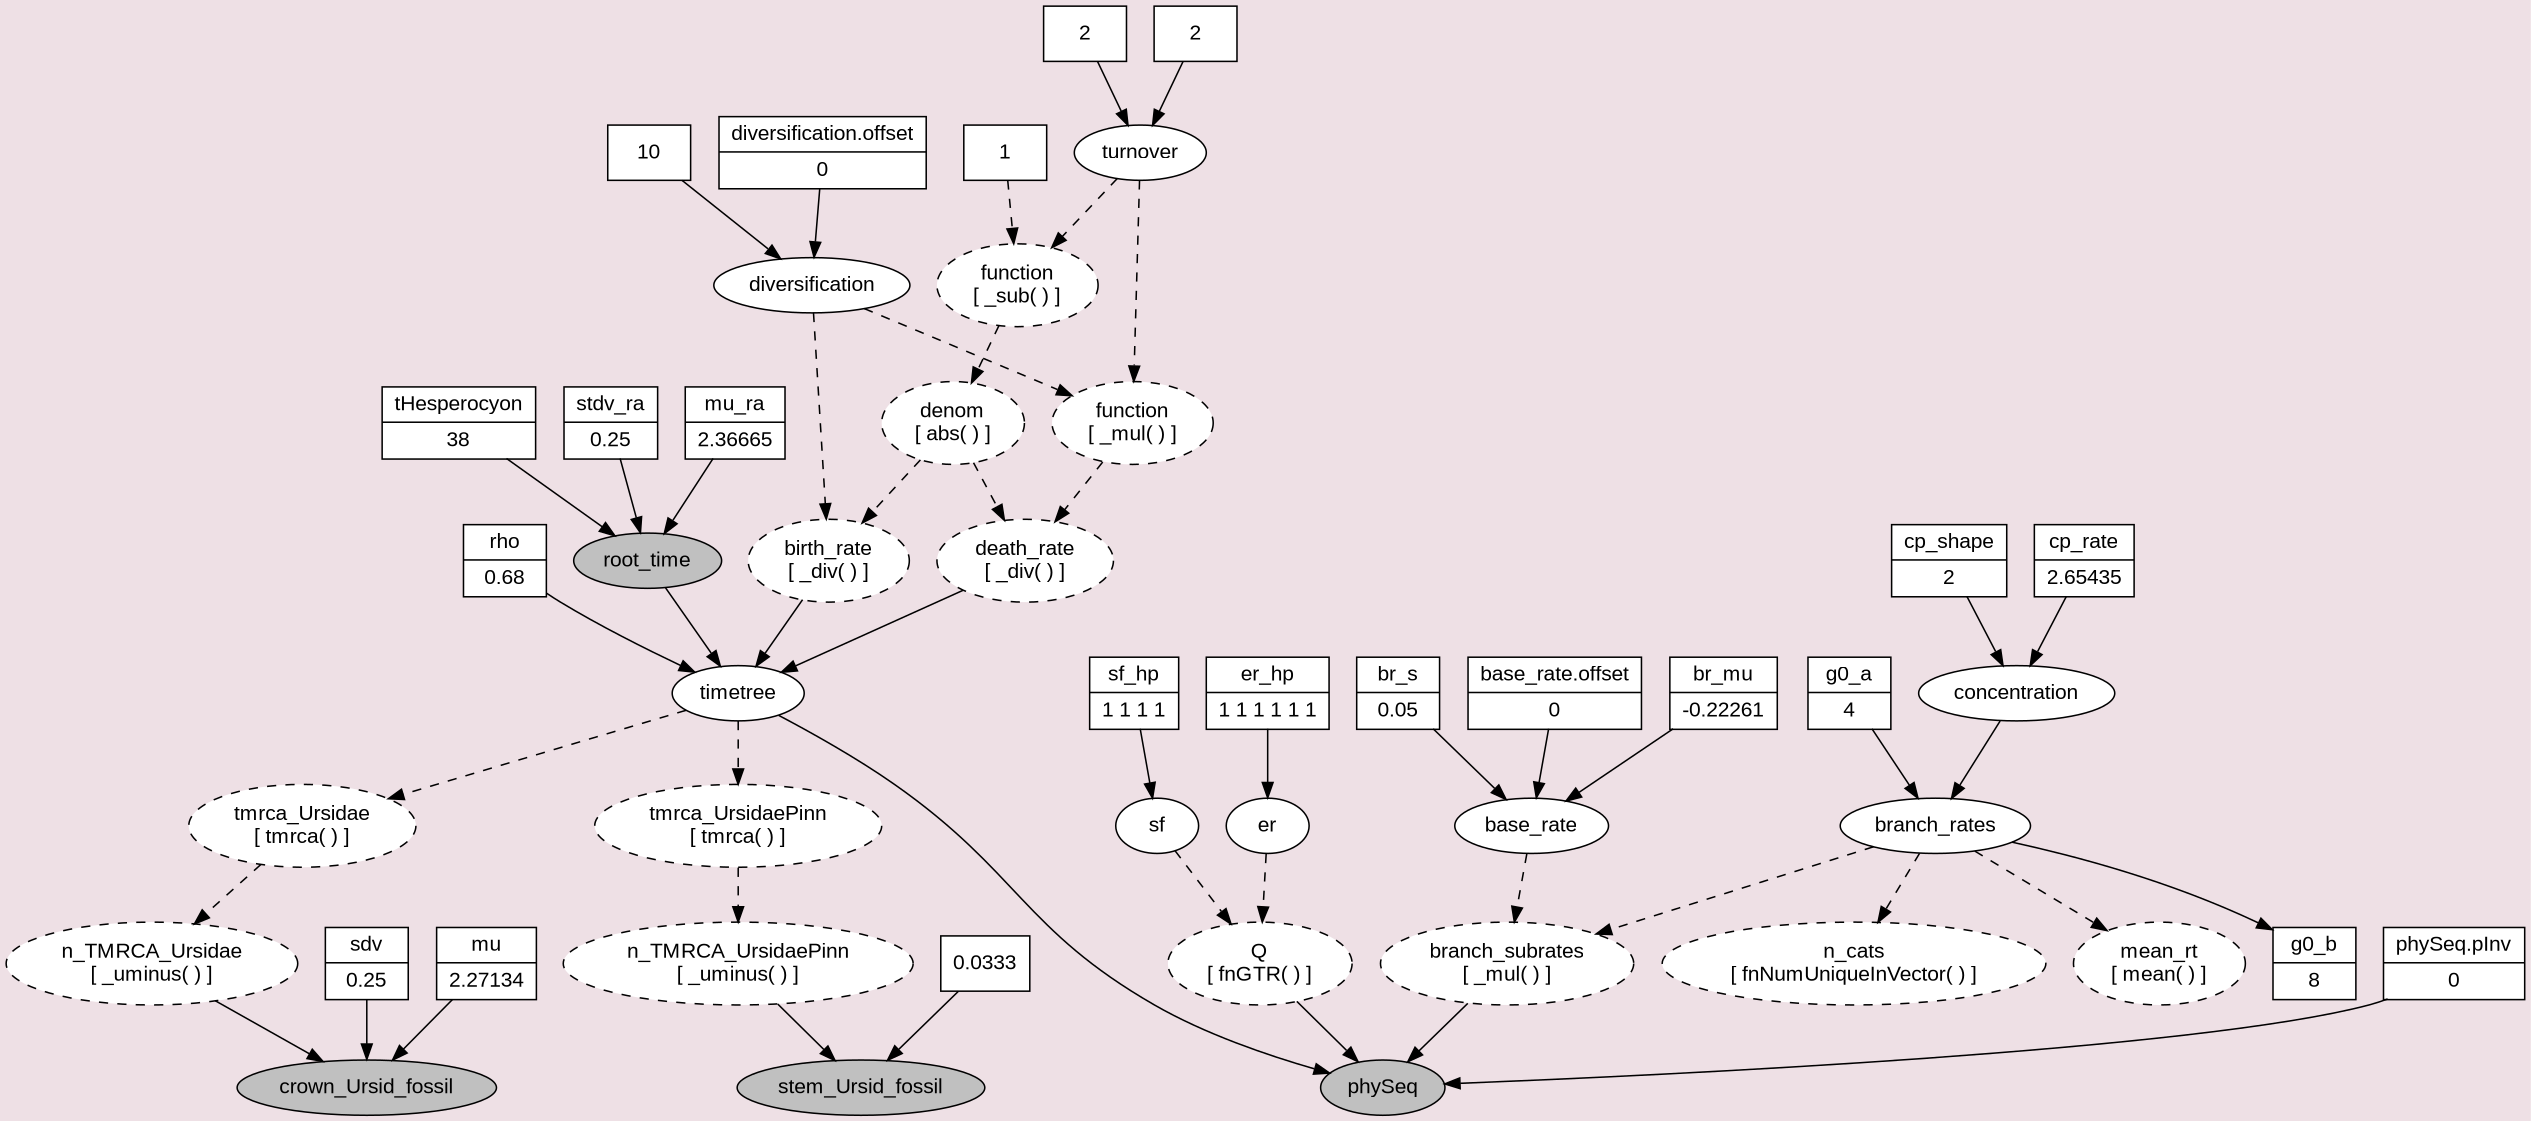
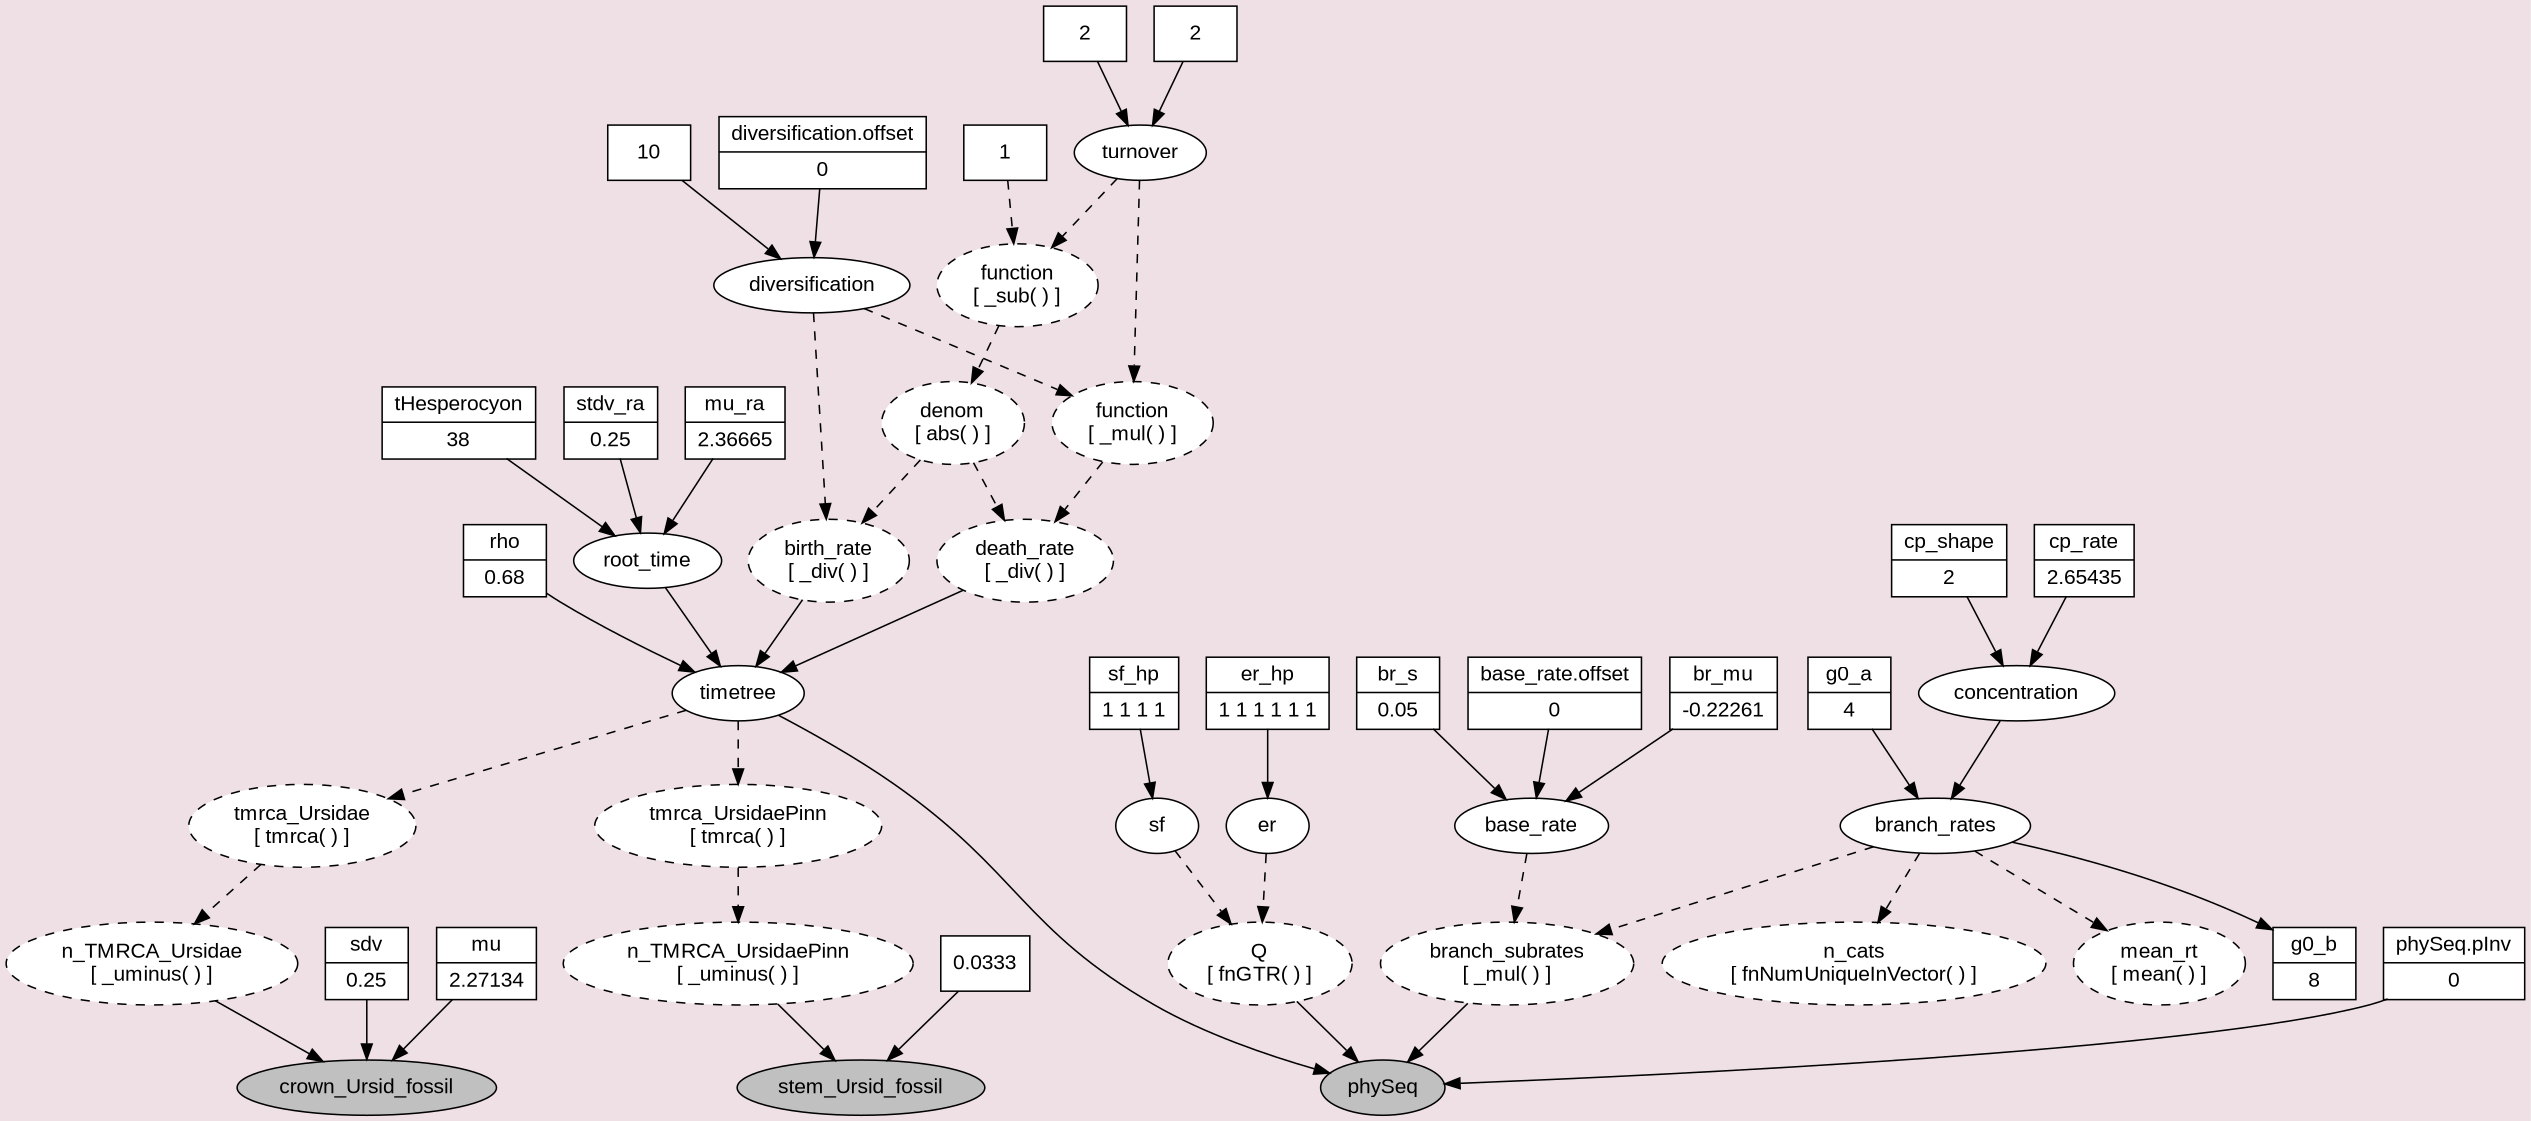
node "root_time": fillcolor gray -> white
